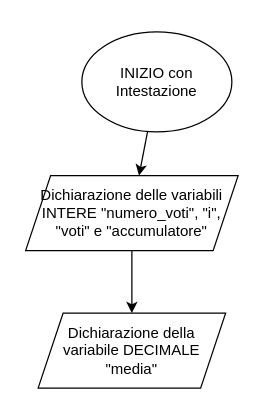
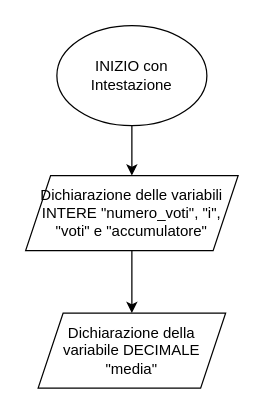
node "INIZIO con Intestazione": moved (157, 82) -> (132, 76)
